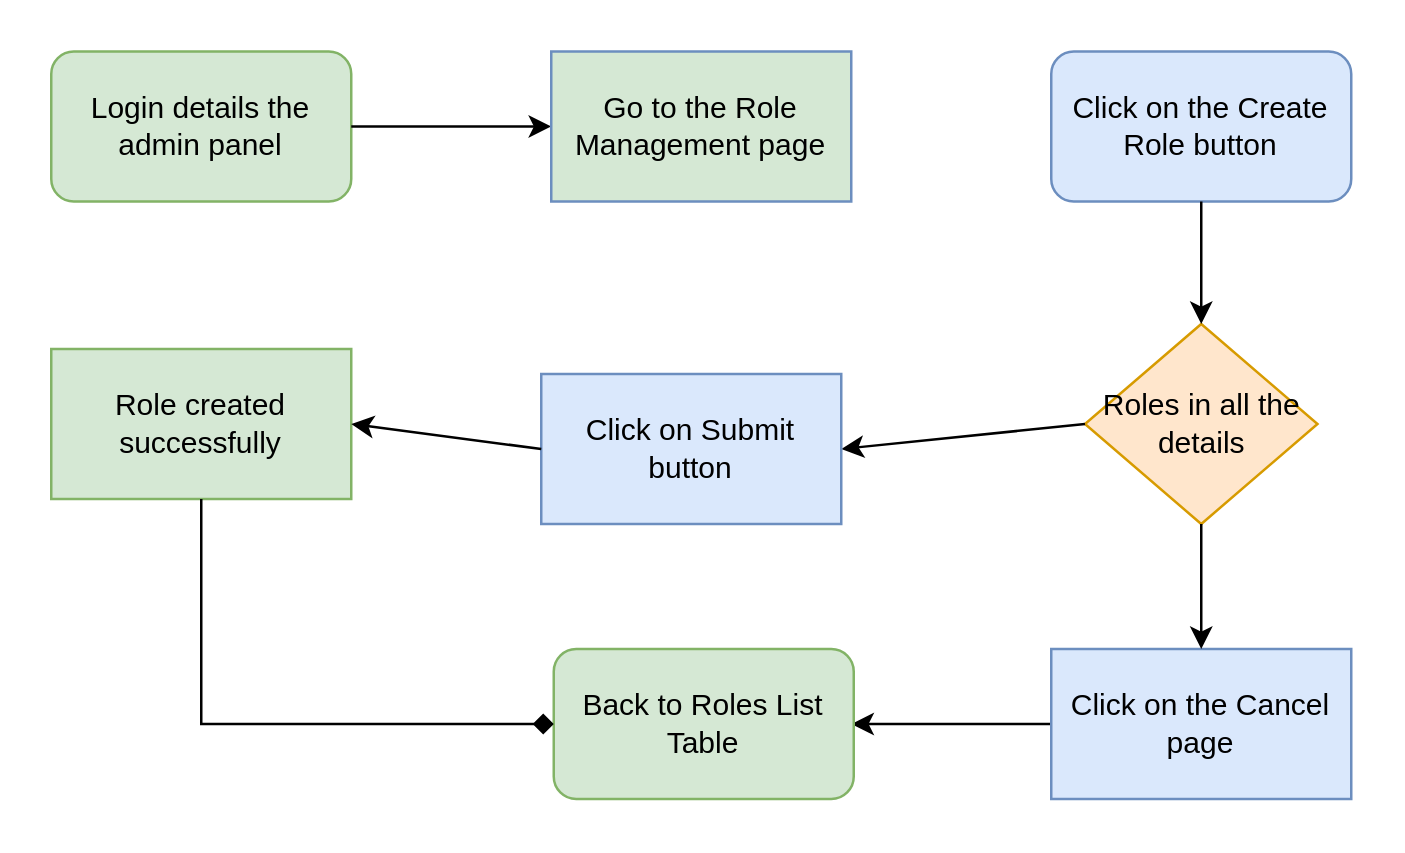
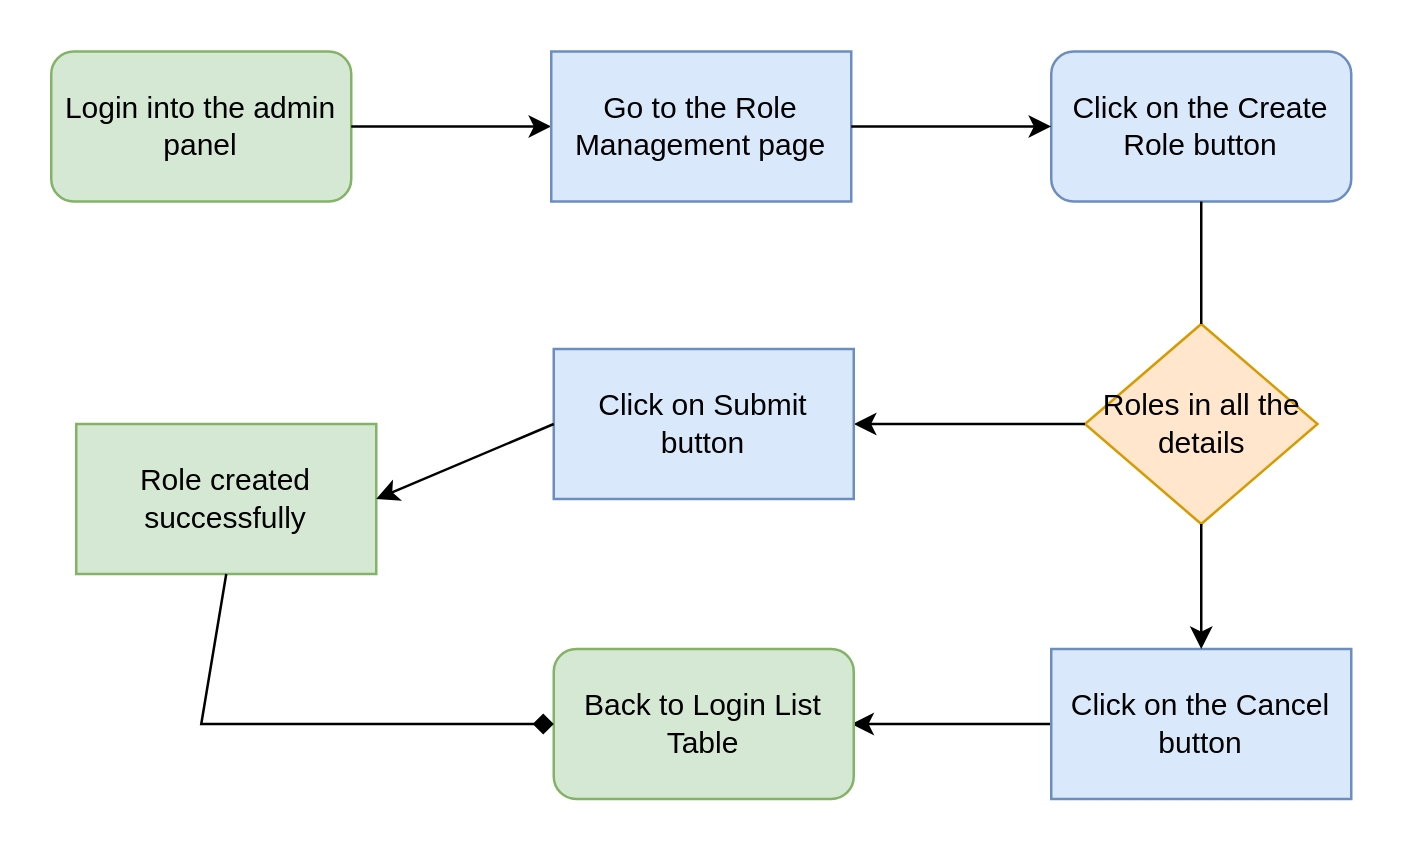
node "Login details the admin panel": label "Login details the admin panel" -> "Login into the admin panel"
node "Go to the Role Management page": fillcolor #d5e8d4 -> #dae8fc
edge "Go to the Role Management page" -> "Click on the Create Role button": added
edge "Click on the Create Role button" -> "Roles in all the details": arrowhead classic -> none
node "Role created successfully": moved (201, 424) -> (226, 499)
node "Click on Submit button": moved (691, 449) -> (704, 424)
node "Back to Roles List Table": label "Back to Roles List Table" -> "Back to Login List Table"
node "Click on the Cancel page": label "Click on the Cancel page" -> "Click on the Cancel button"
